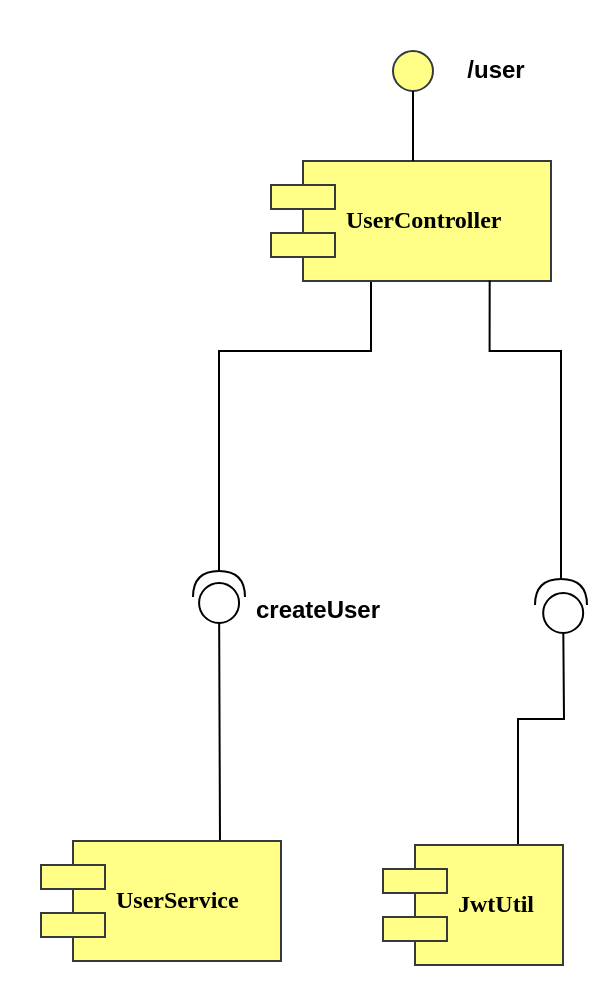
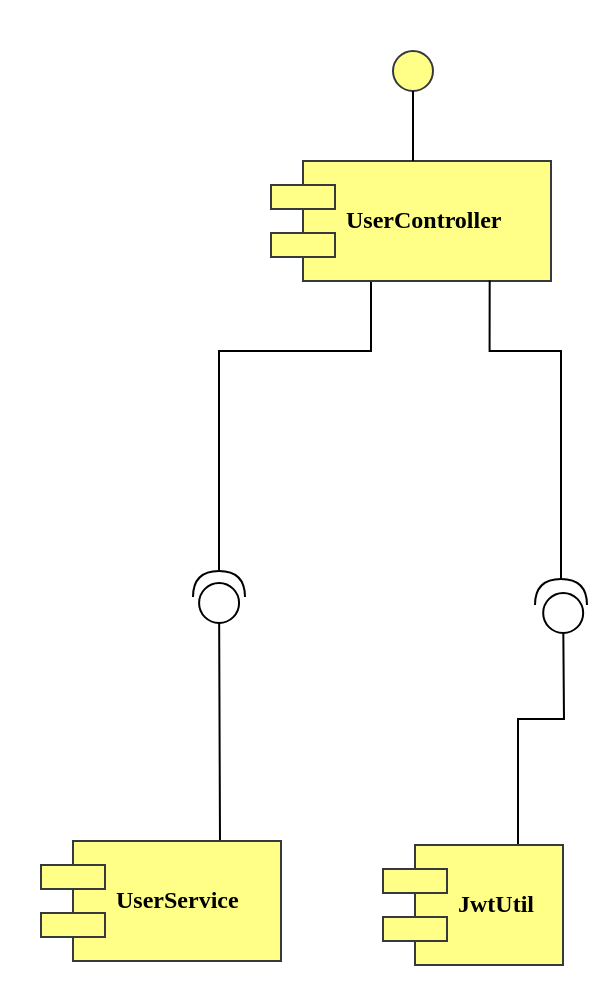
node "/user": removed
node "createUser": removed
